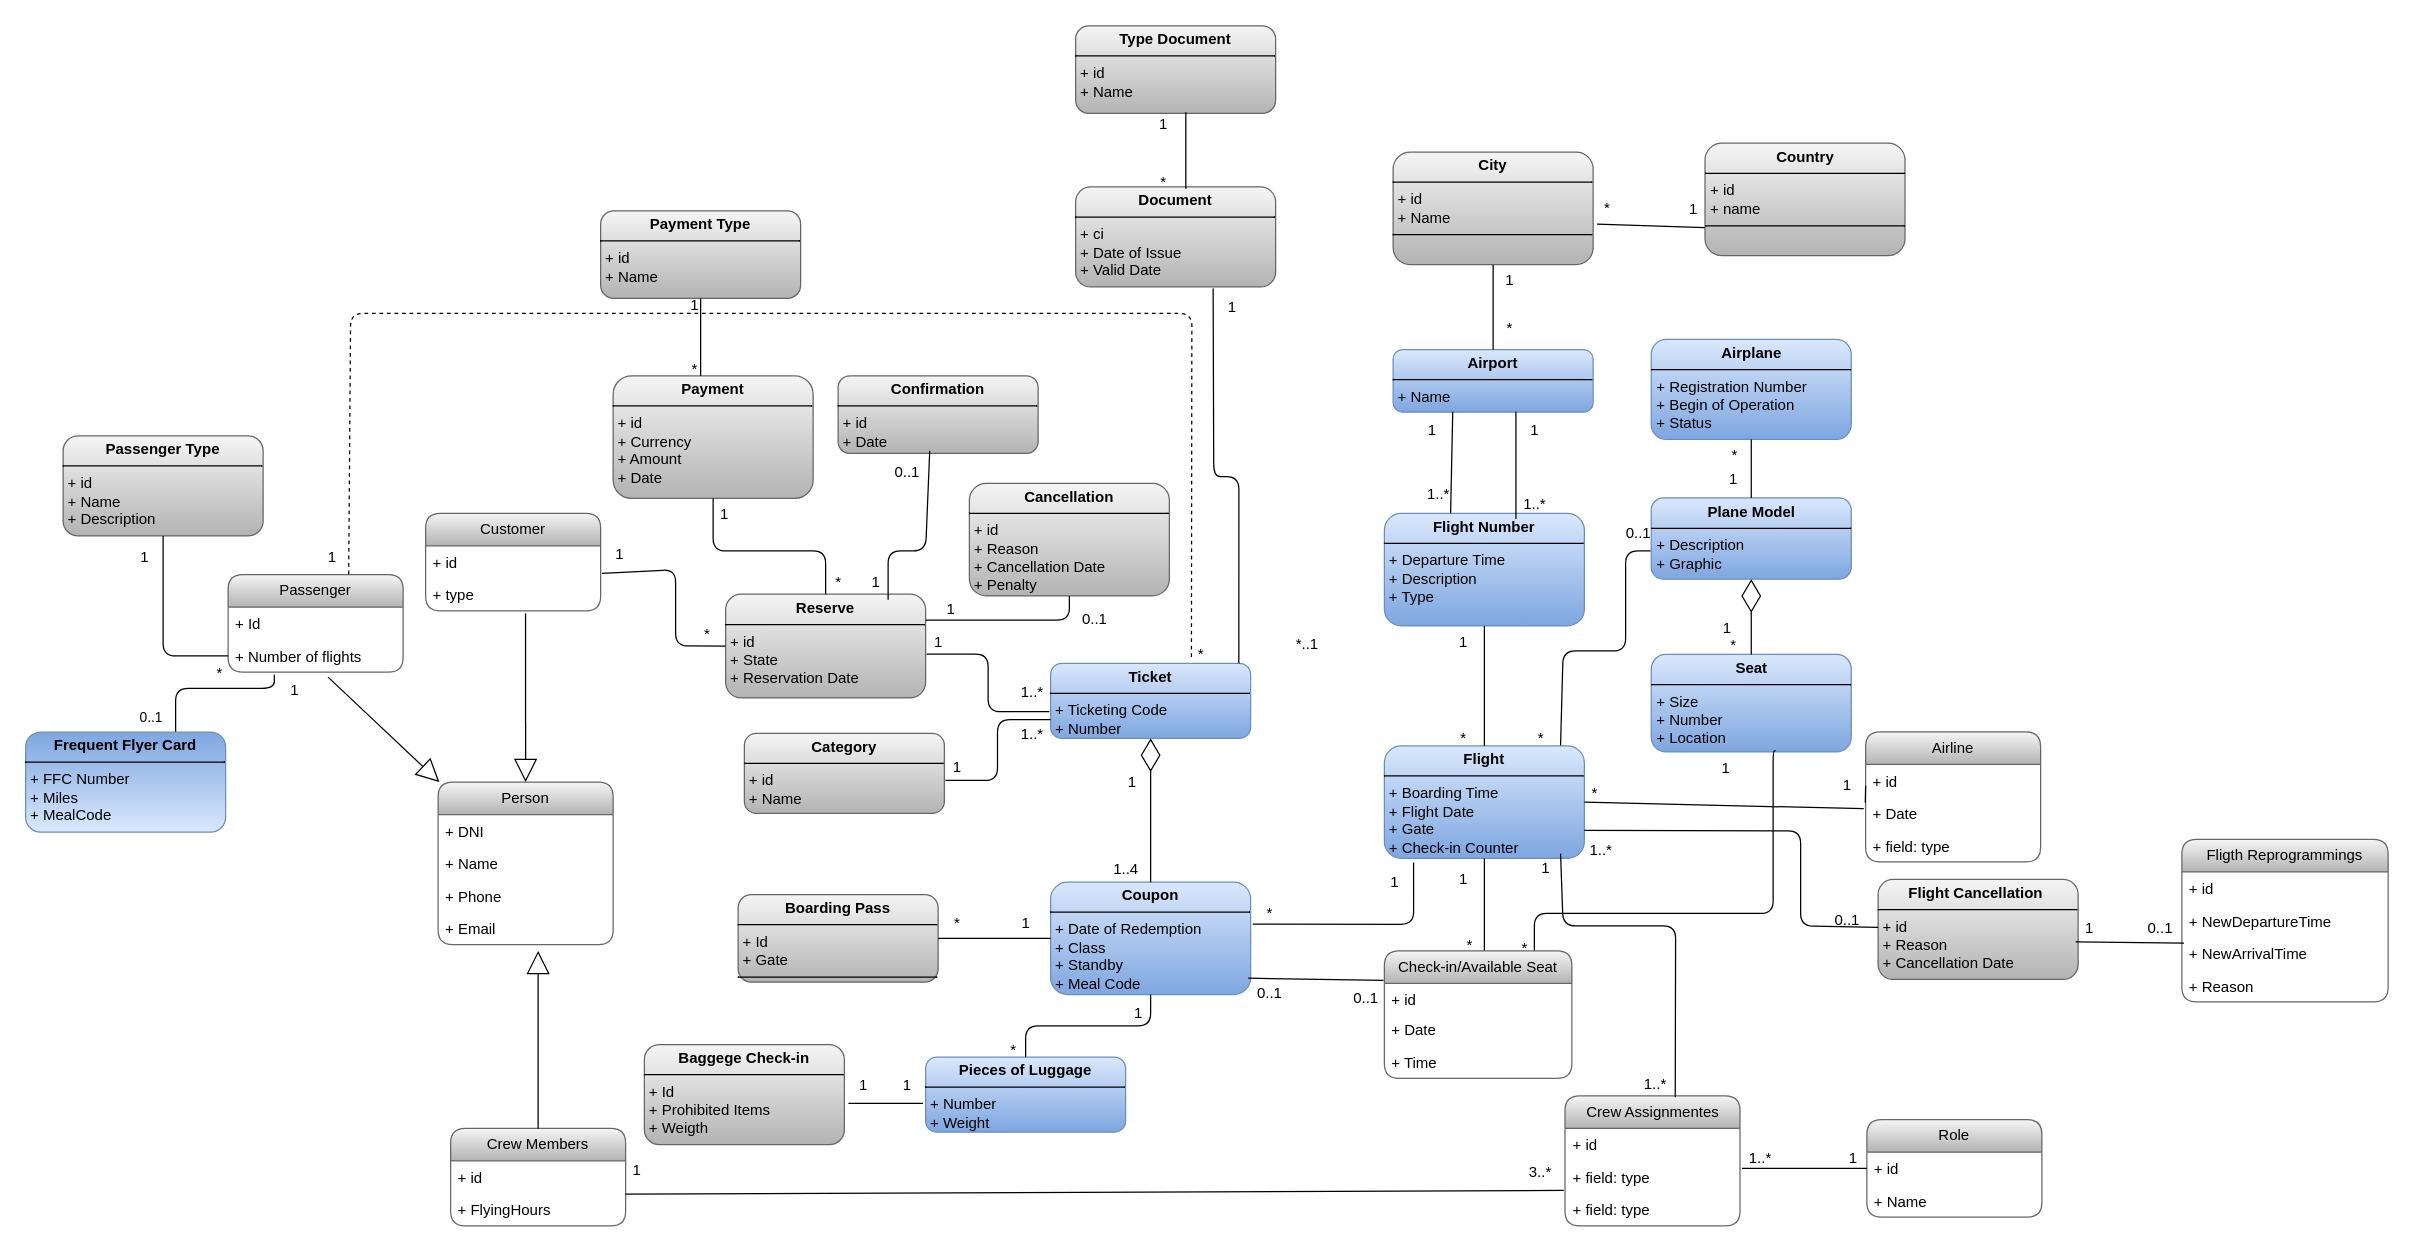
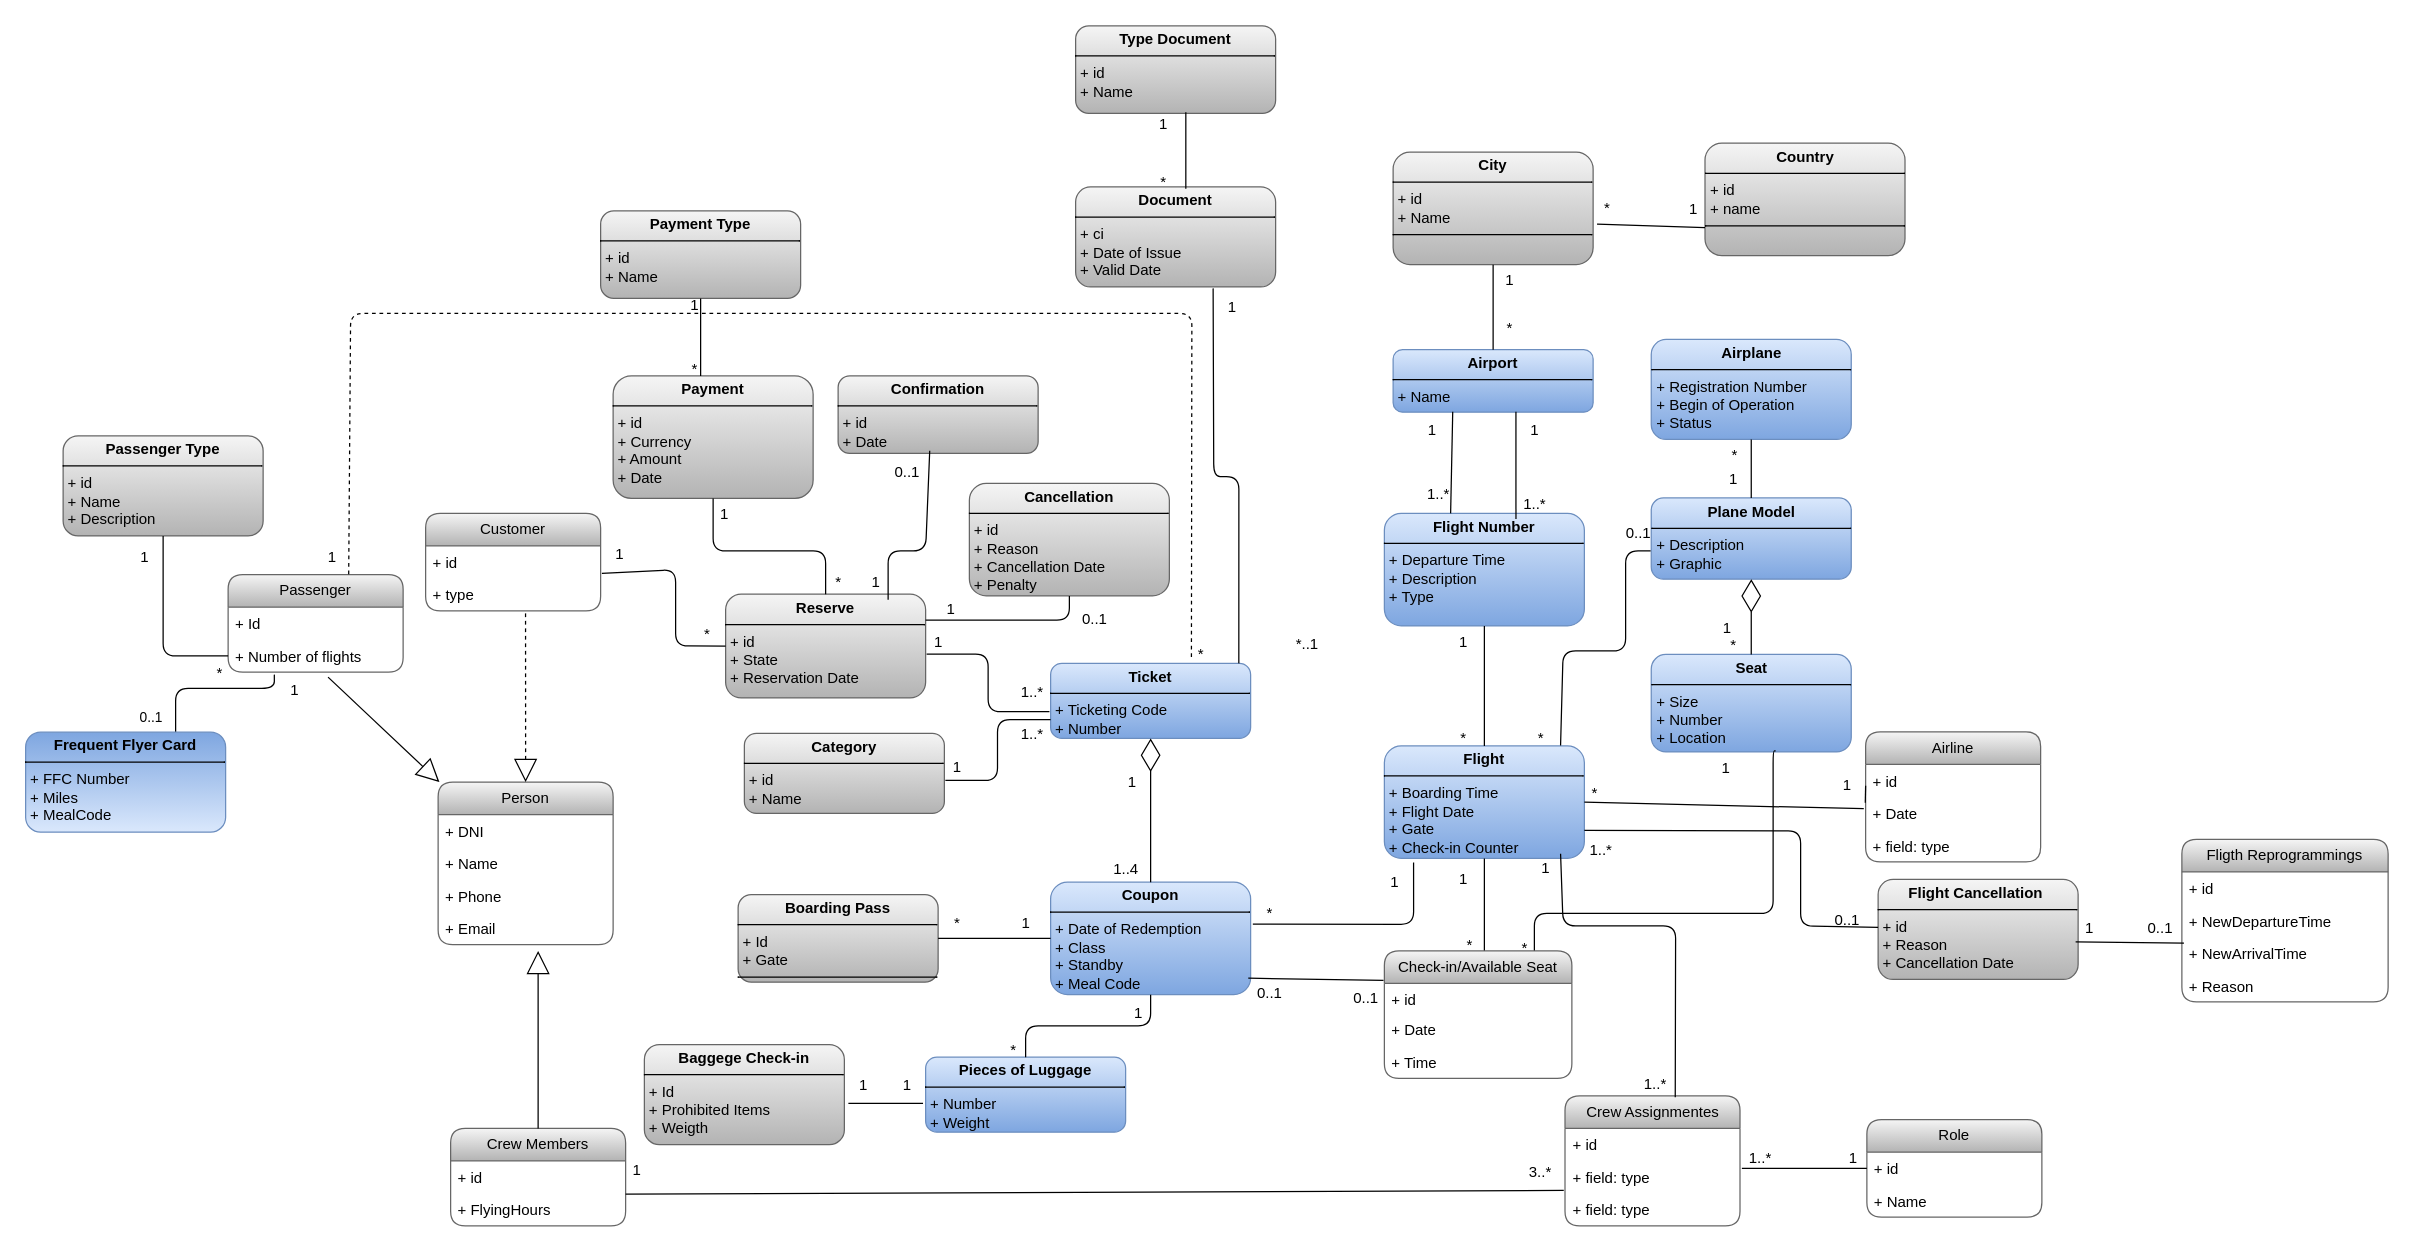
edge "+ type" -> "Person": style solid -> dashed
